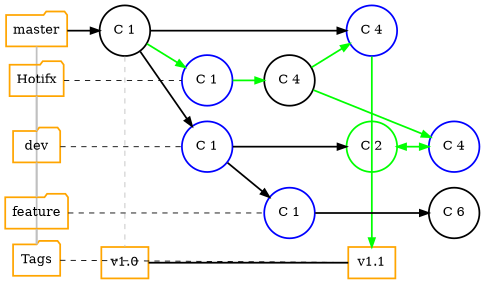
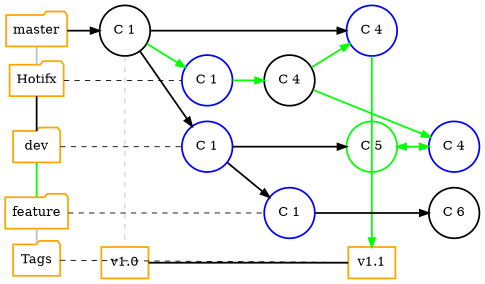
edge "Hotifx" -- "dev": color gray -> black
edge "master" -- "Tags": now "master" -- "Hotifx"
node "C 2": label "C 2" -> "C 5"
edge "dev" -- "feature": color gray -> green
